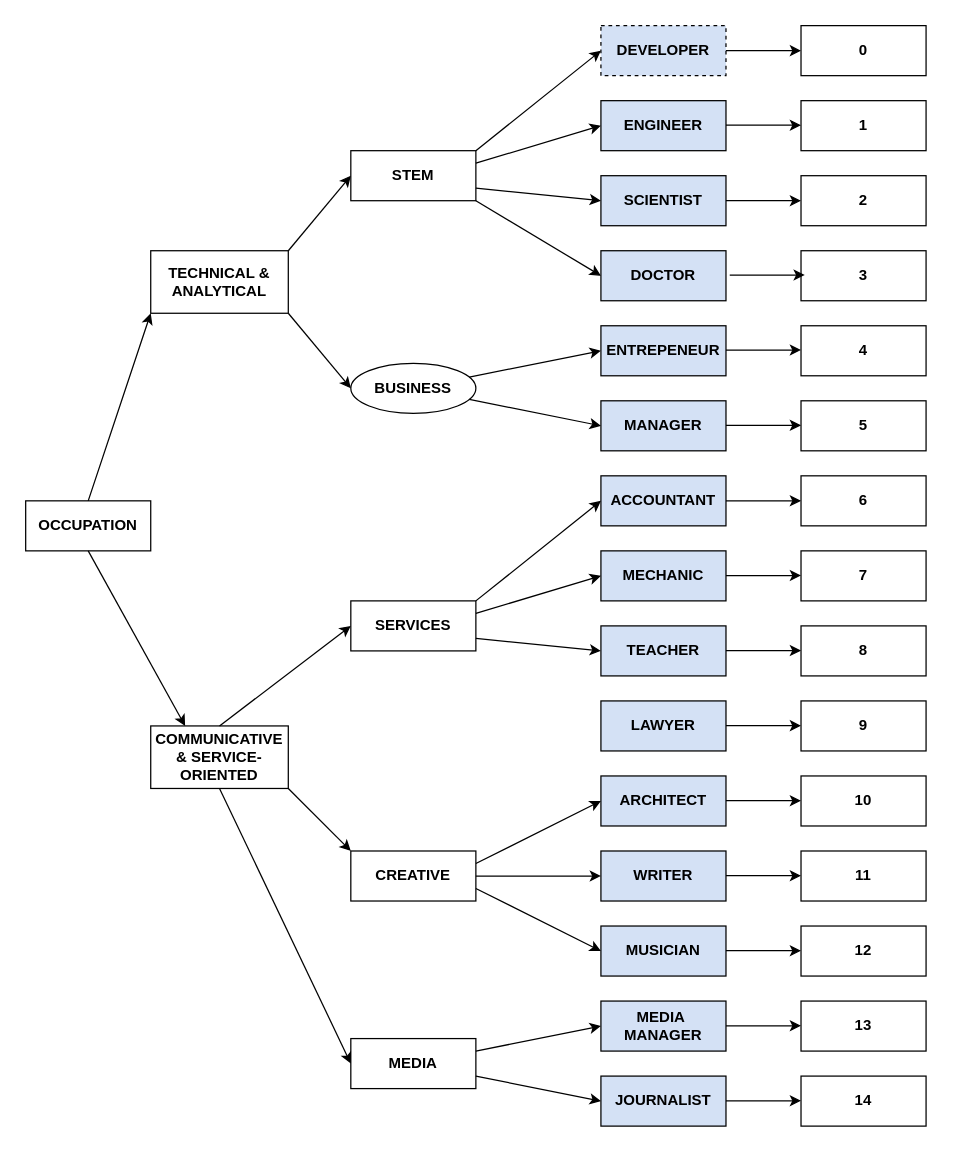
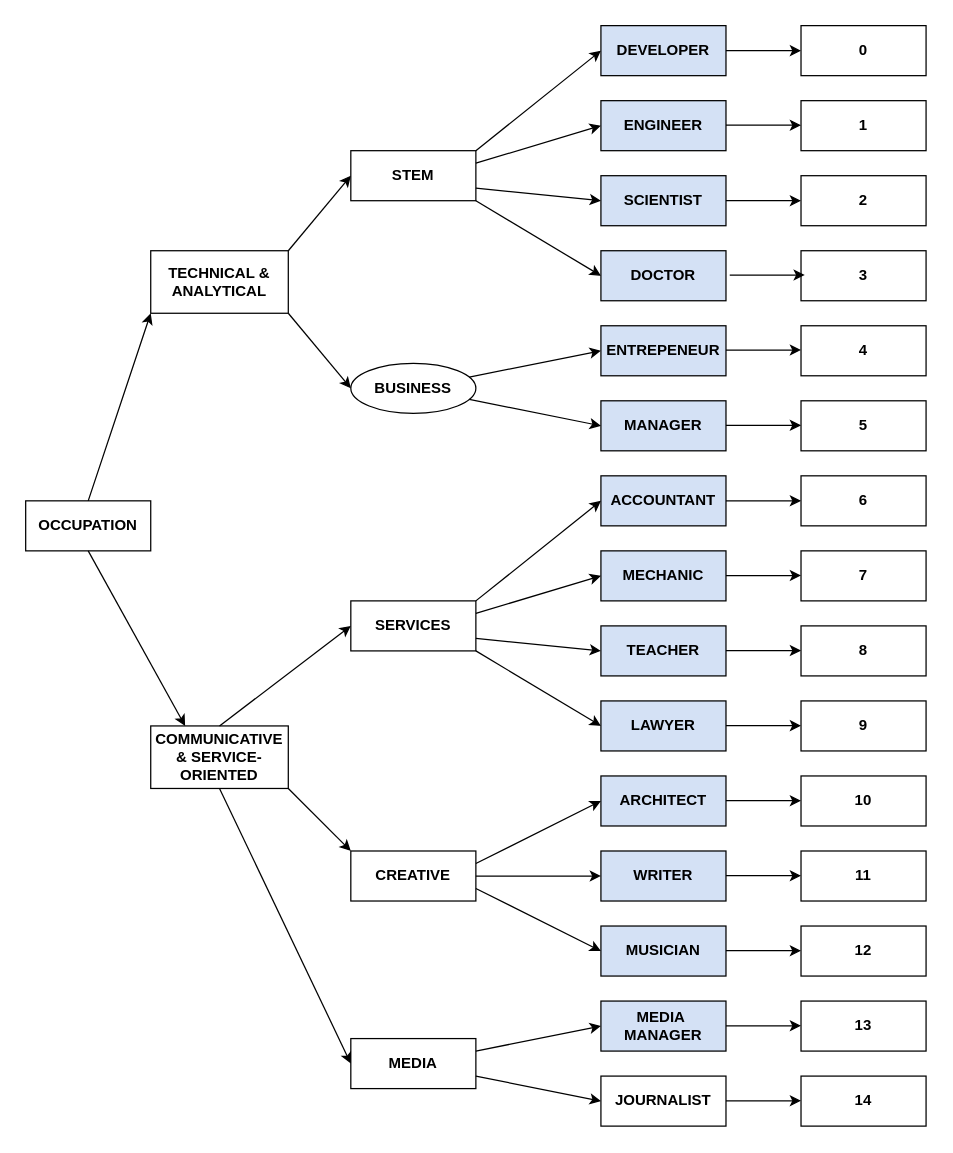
node "DEVELOPER": style dashed -> solid
edge "SERVICES" -> "LAWYER": added
node "JOURNALIST": fillcolor #d4e1f5 -> #ffffff
